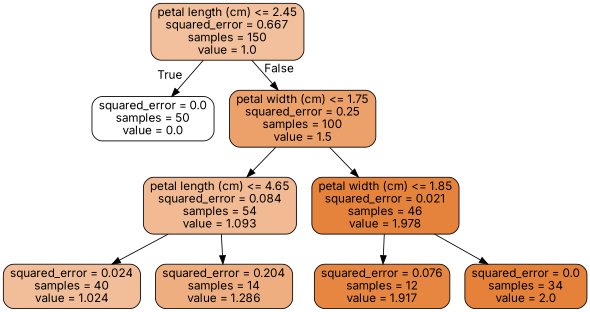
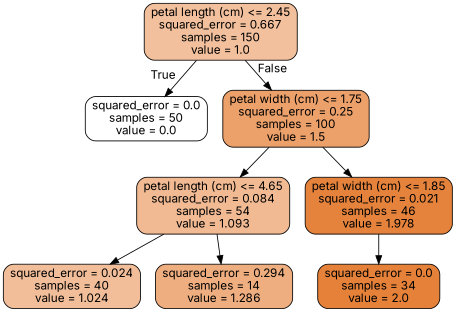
node "squared_error = 0.204 samples = 14 value = 1.286": label "squared_error = 0.204 samples = 14 value = 1.286" -> "squared_error = 0.294 samples = 14 value = 1.286"
node "squared_error = 0.076 samples = 12 value = 1.917": removed
